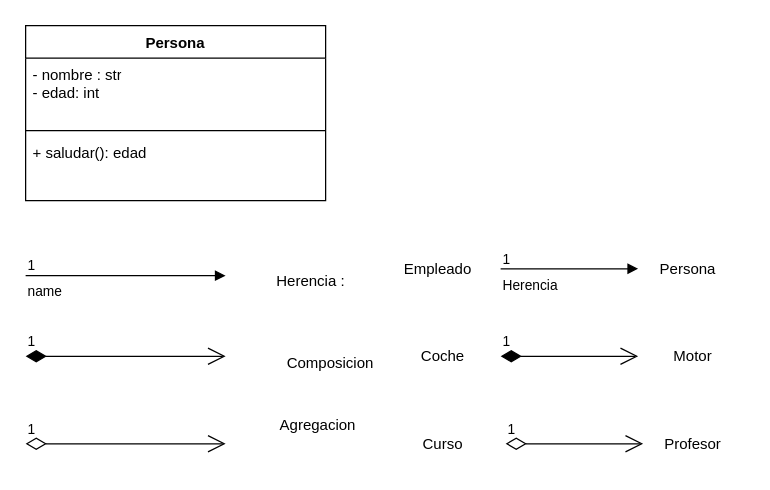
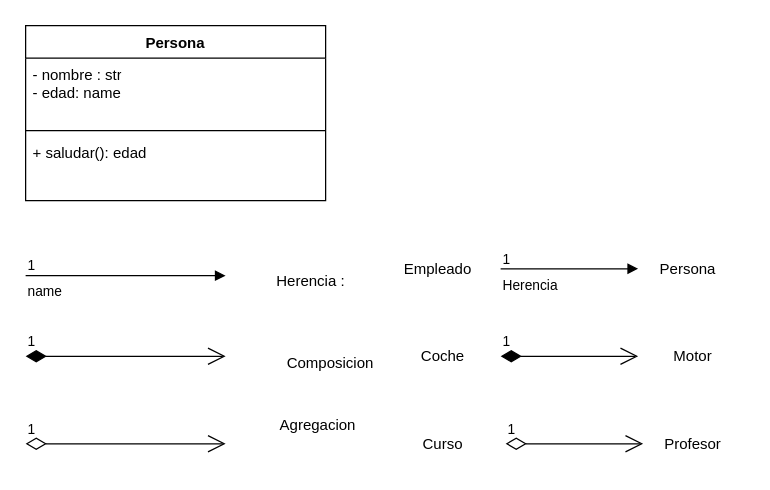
node "- nombre : str - edad: int": label "- nombre : str - edad: int" -> "- nombre : str - edad: name"
